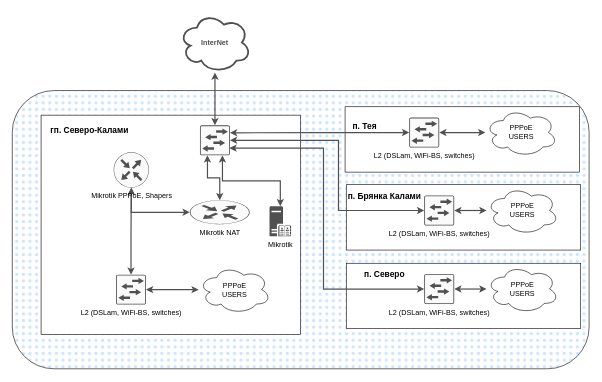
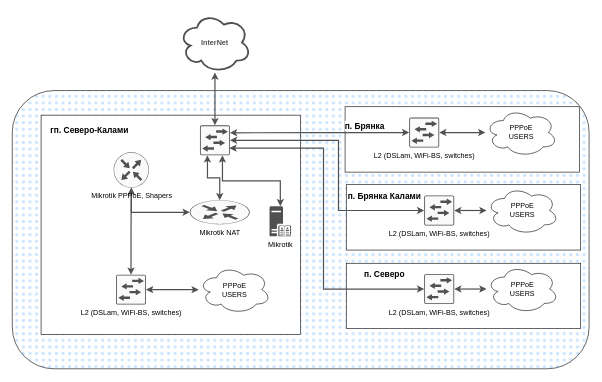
node "п. Тея": label "п. Тея" -> "п. Брянка"
